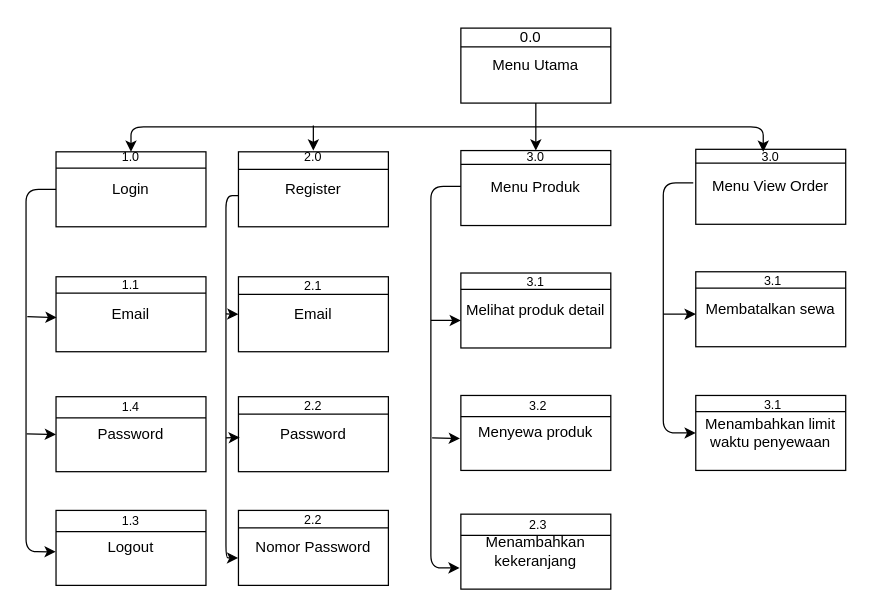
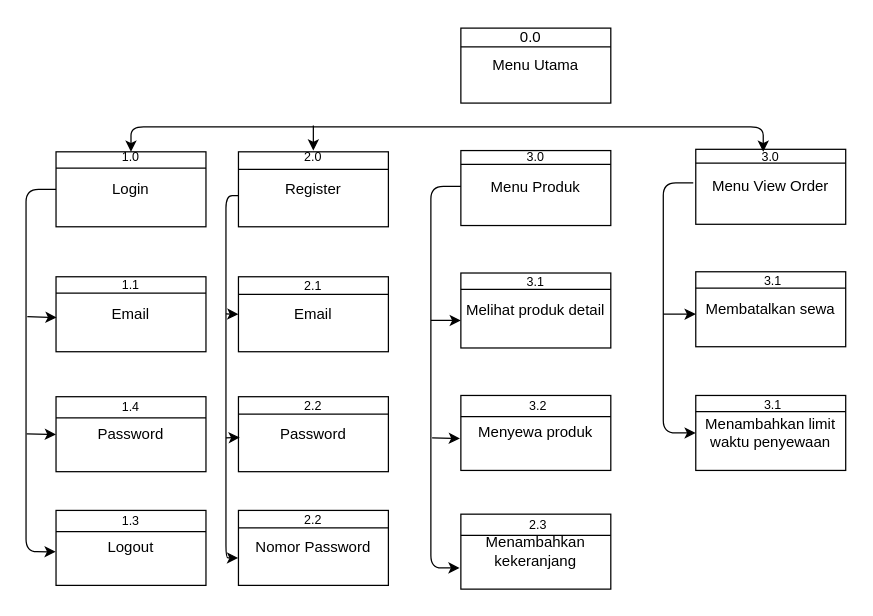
edge "Menu Utama" -> "Menu Produk": removed
